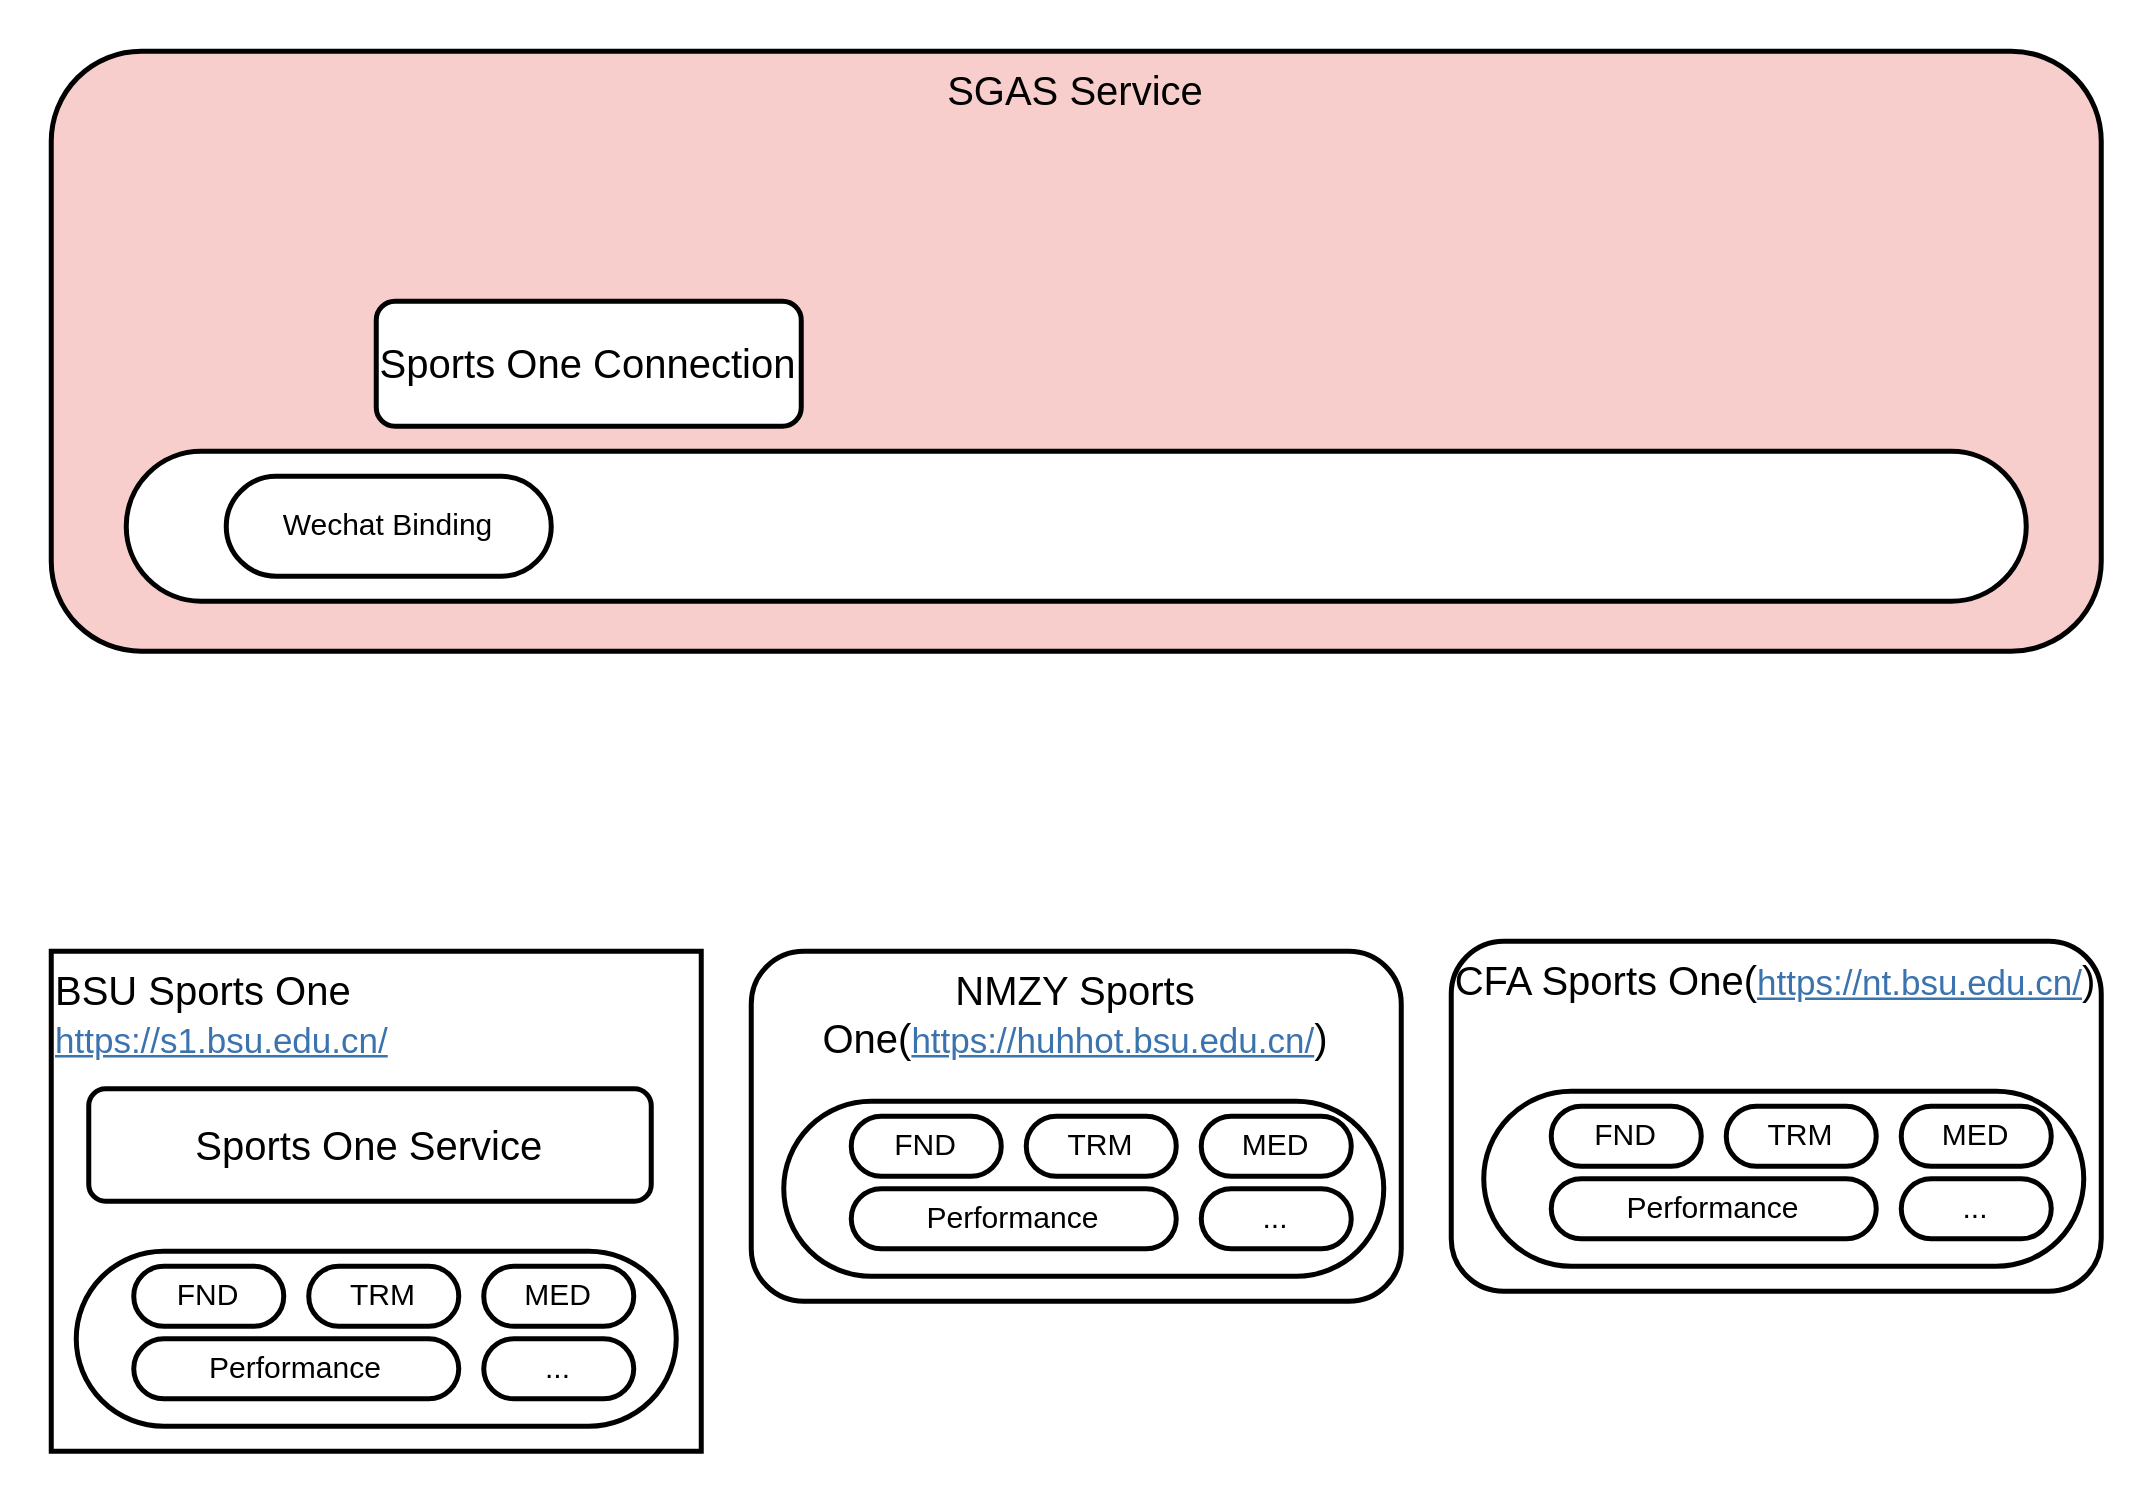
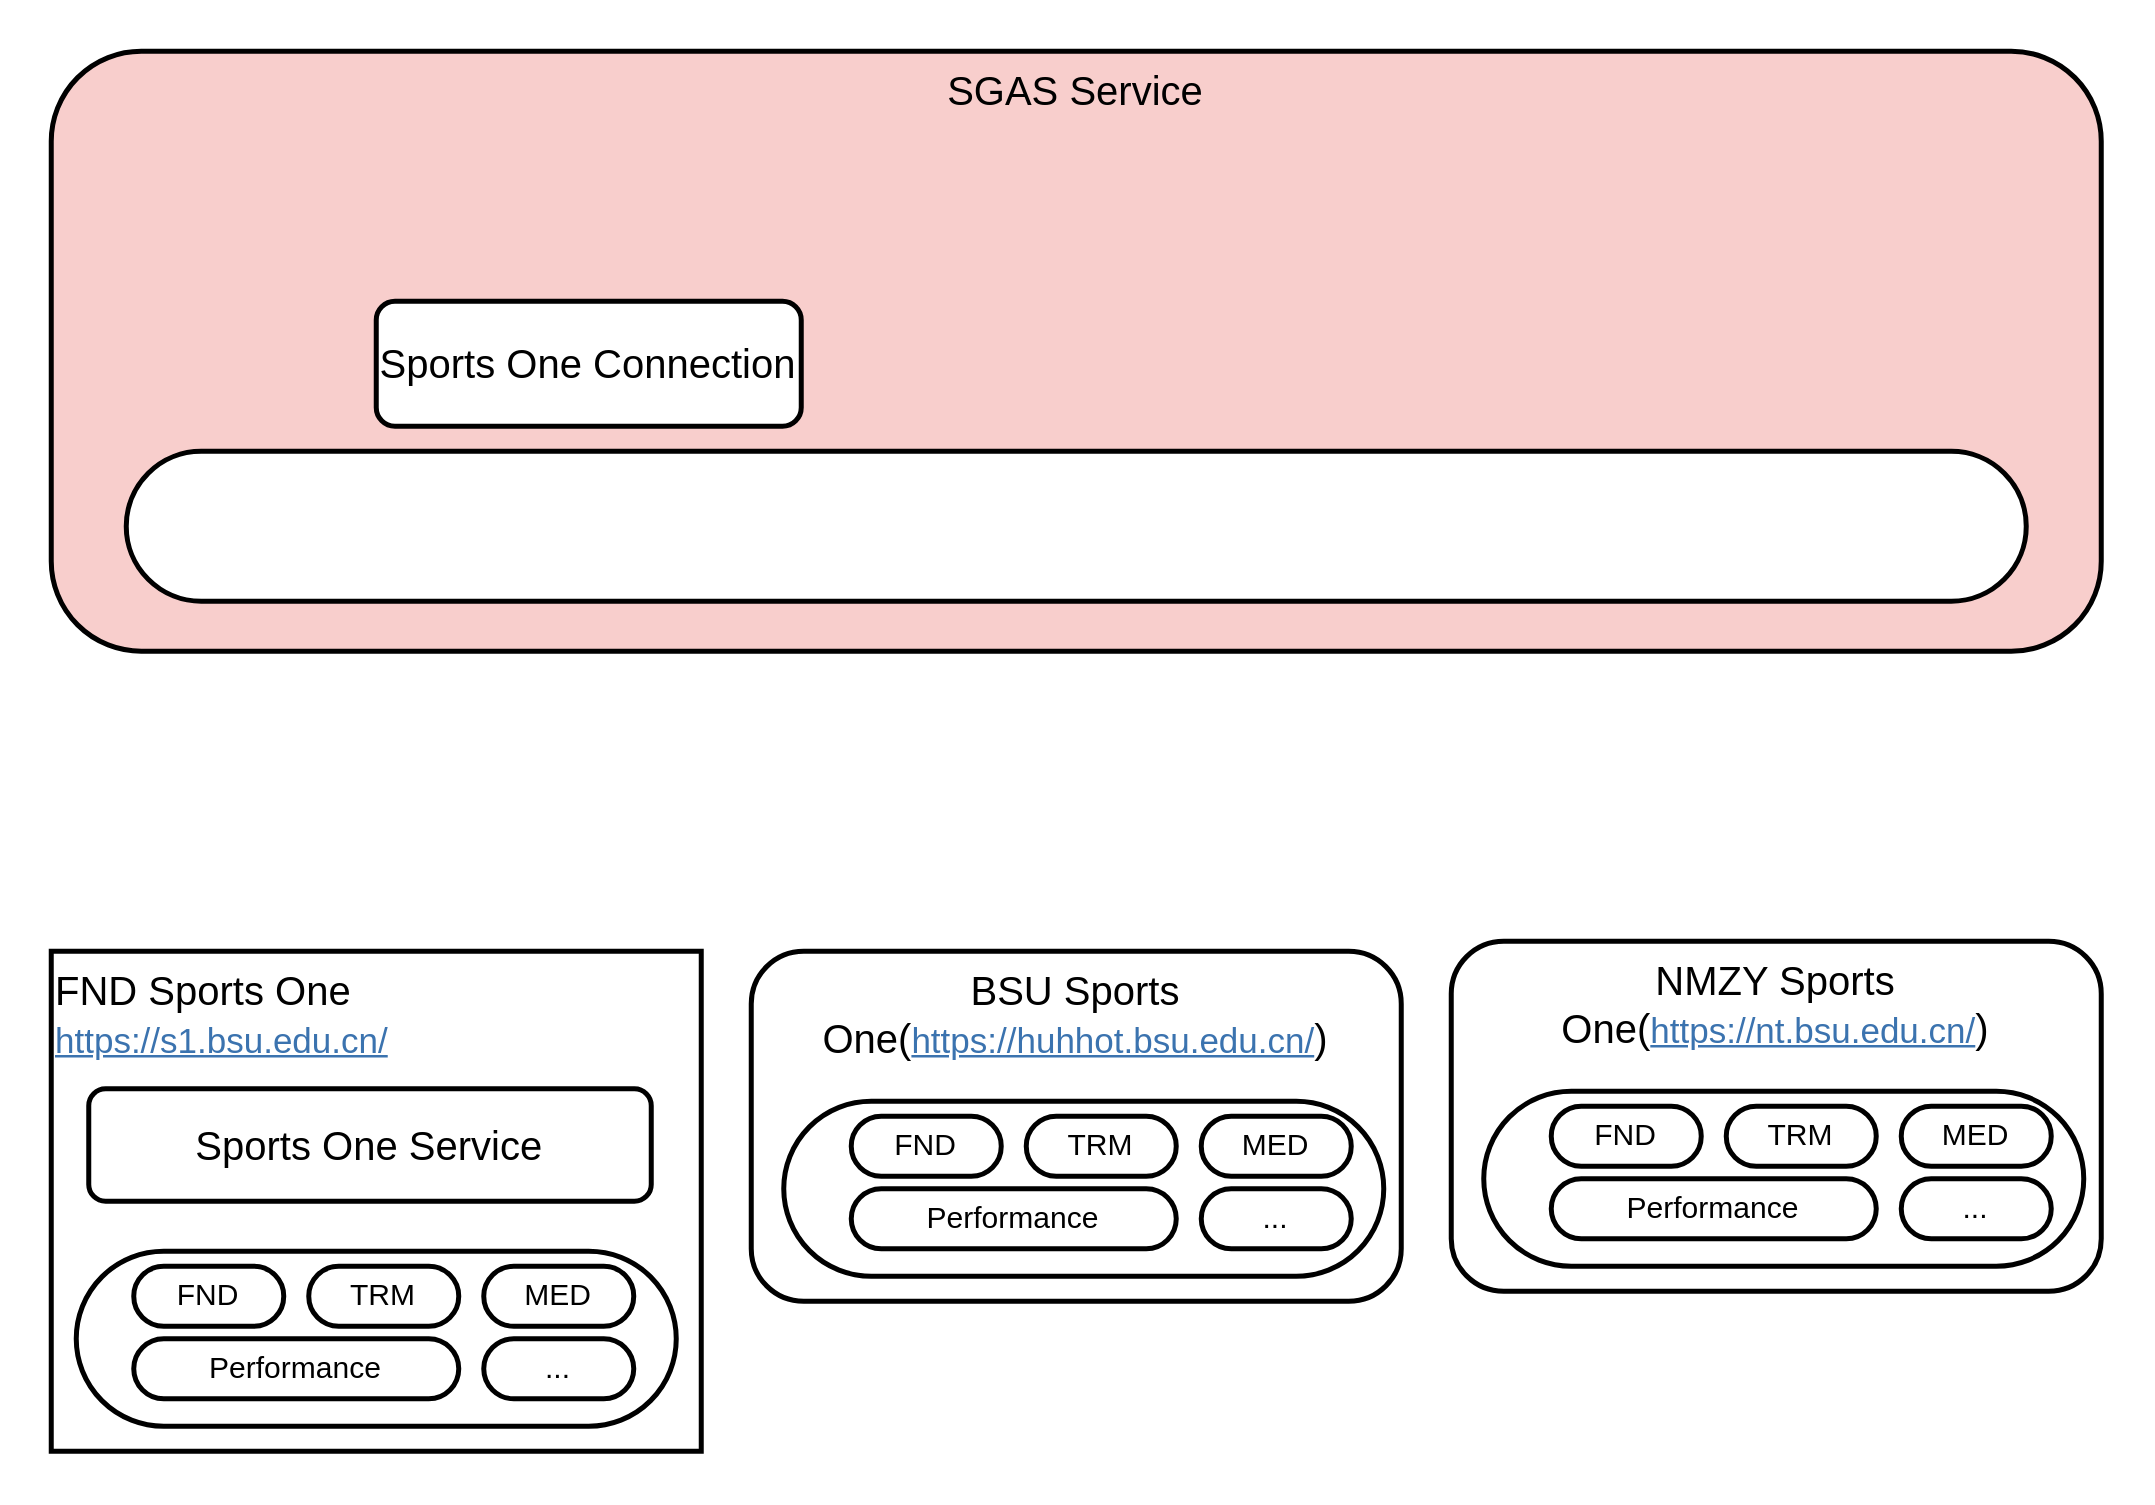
node "Wechat Binding": removed
node "CFA Sports One(https://nt.bsu.edu.cn/)": label "CFA Sports One(https://nt.bsu.edu.cn/)" -> "NMZY Sports One(https://nt.bsu.edu.cn/)"
node "BSU Sports One https://s1.bsu.edu.cn/": label "BSU Sports One https://s1.bsu.edu.cn/" -> "FND Sports One https://s1.bsu.edu.cn/"
node "NMZY Sports One(https://huhhot.bsu.edu.cn/)": label "NMZY Sports One(https://huhhot.bsu.edu.cn/)" -> "BSU Sports One(https://huhhot.bsu.edu.cn/)"
